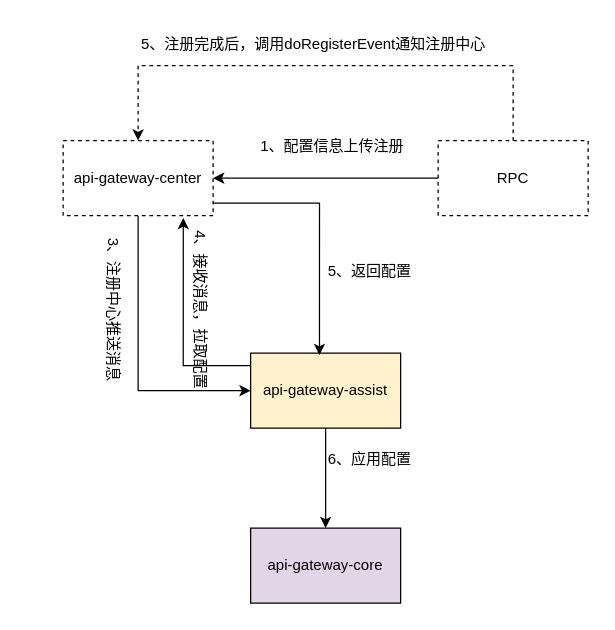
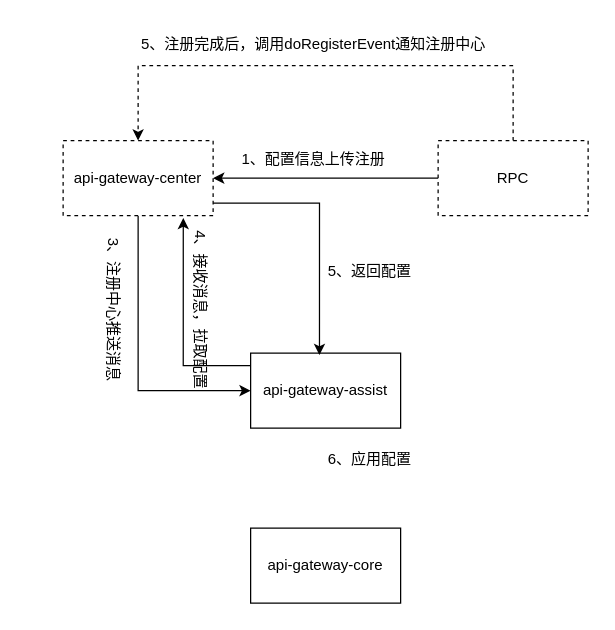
node "1、配置信息上传注册": moved (332, 147) -> (313, 159)
node "api-gateway-assist": fillcolor #fff2cc -> #ffffff
edge "api-gateway-assist" -> "api-gateway-core": removed
node "api-gateway-core": fillcolor #e1d5e7 -> #ffffff
